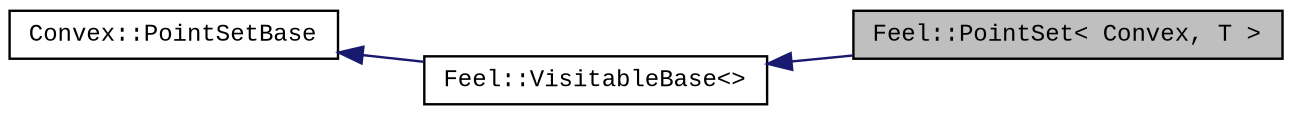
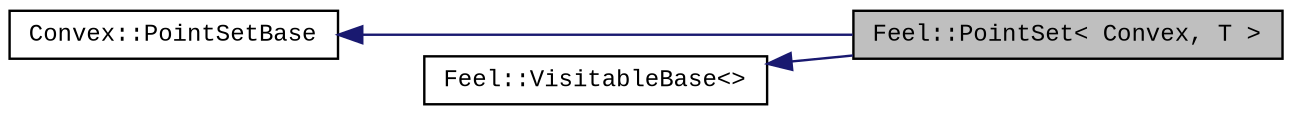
edge "Feel::VisitableBase<>" -> "Convex::PointSetBase": now "Feel::PointSet< Convex, T >" -> "Convex::PointSetBase"
